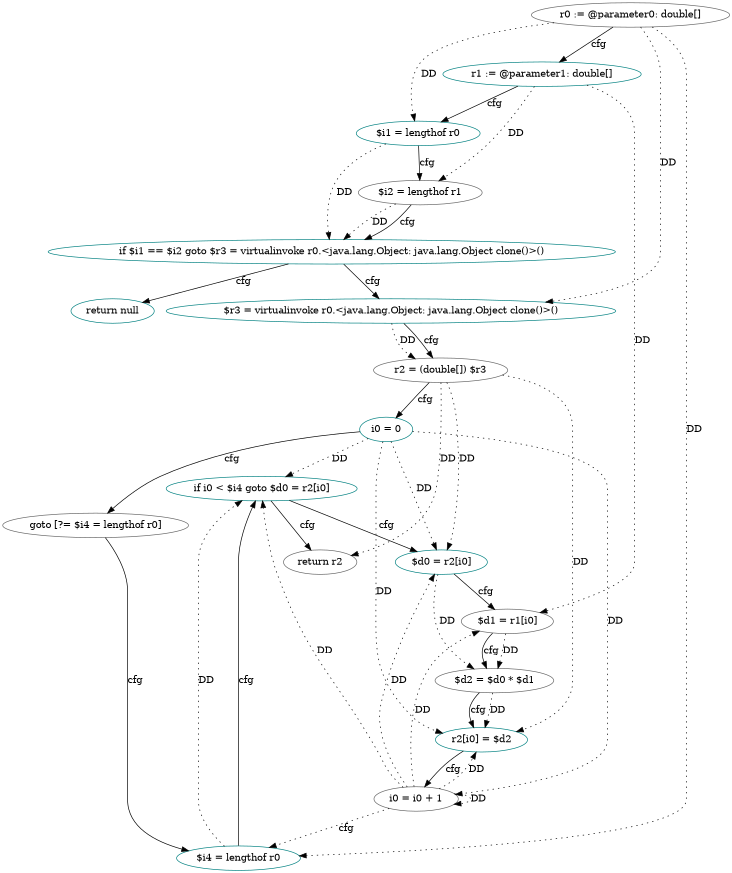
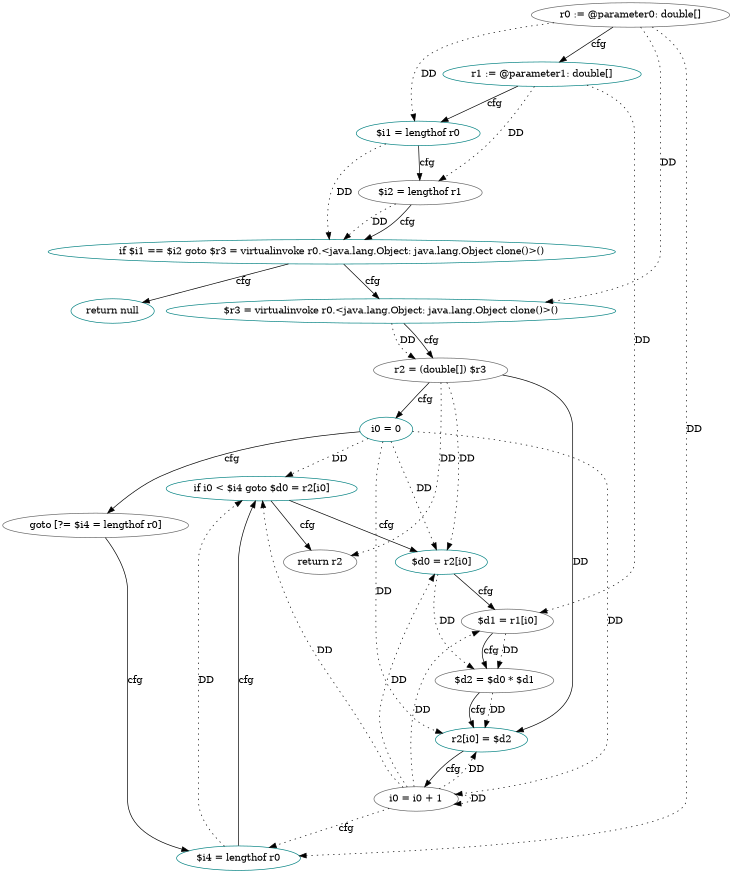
edge "r2 = (double[]) $r3" -> "r2[i0] = $d2": style dotted -> solid
